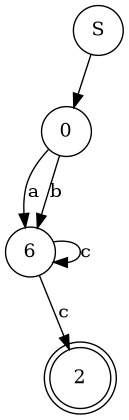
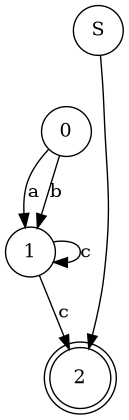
edge "S" -> "0": now "S" -> "2"
node "6": label "6" -> "1"
